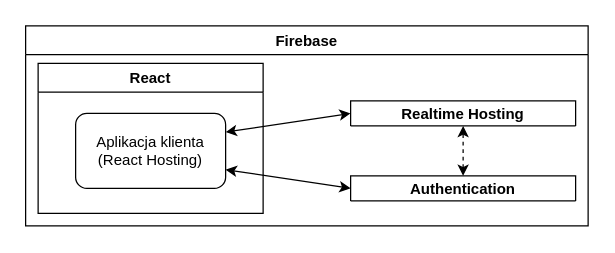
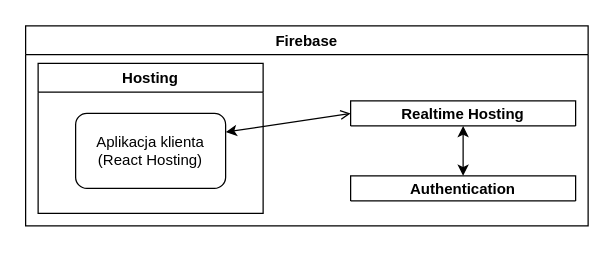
node "React": label "React" -> "Hosting"
edge "Realtime Hosting" -- "Aplikacja klienta (React Hosting)": arrowhead classic -> open
edge "Realtime Hosting" -- "Authentication": style dashed -> solid
edge "Aplikacja klienta (React Hosting)" -- "Authentication": removed
